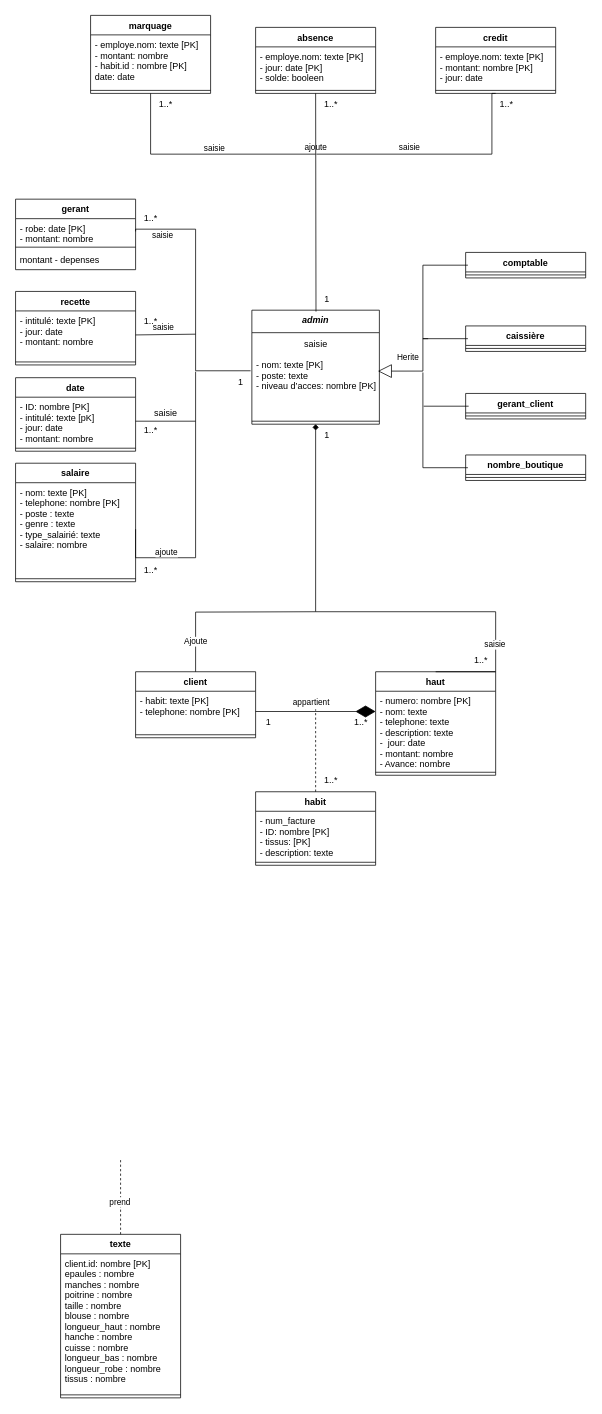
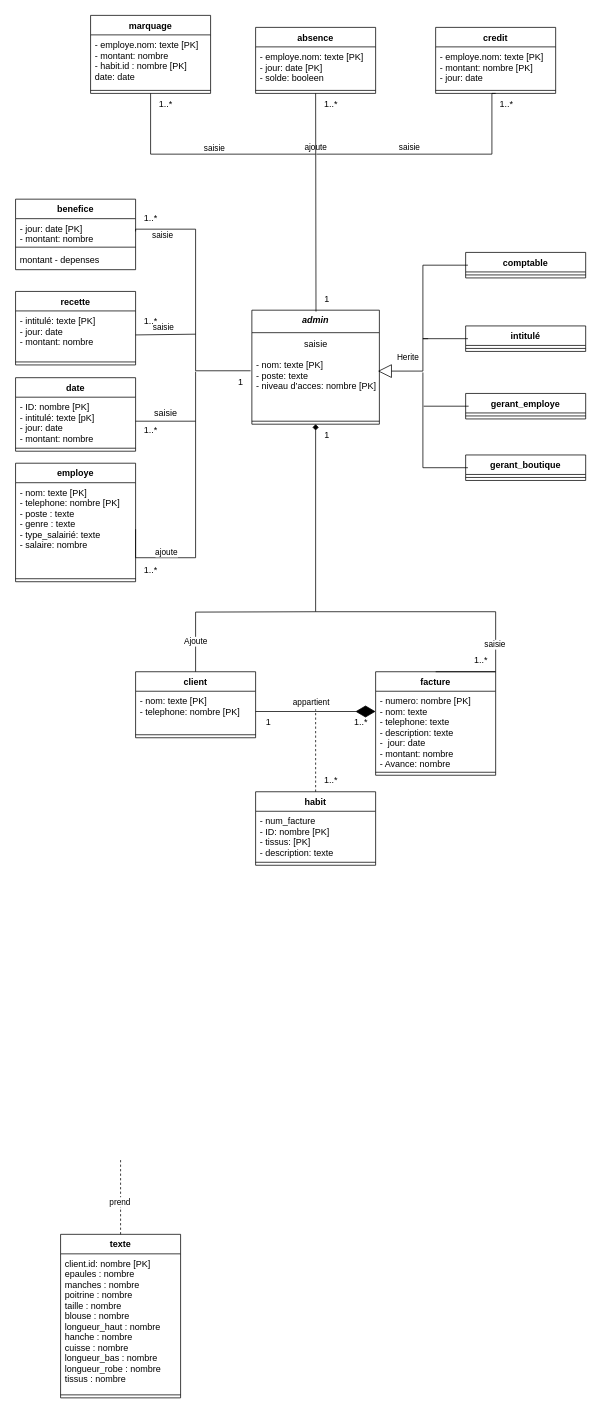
node "gerant": label "gerant" -> "benefice"
node "- robe: date [PK] - montant: nombre": label "- robe: date [PK] - montant: nombre" -> "- jour: date [PK] - montant: nombre"
node "caissière": label "caissière" -> "intitulé"
node "gerant_client": label "gerant_client" -> "gerant_employe"
node "nombre_boutique": label "nombre_boutique" -> "gerant_boutique"
node "salaire": label "salaire" -> "employe"
node "haut": label "haut" -> "facture"
node "- habit: texte [PK] - telephone: nombre [PK]": label "- habit: texte [PK] - telephone: nombre [PK]" -> "- nom: texte [PK] - telephone: nombre [PK]"
